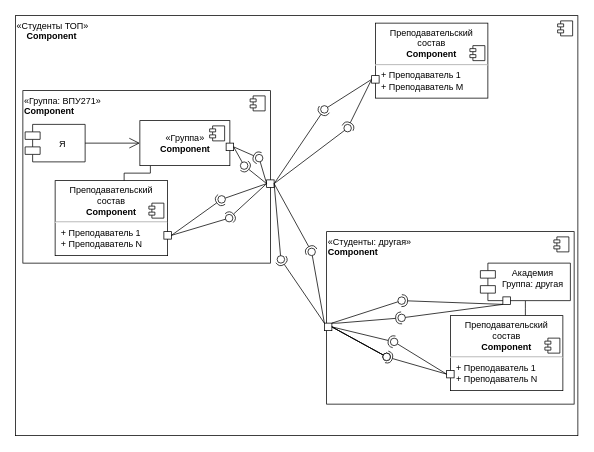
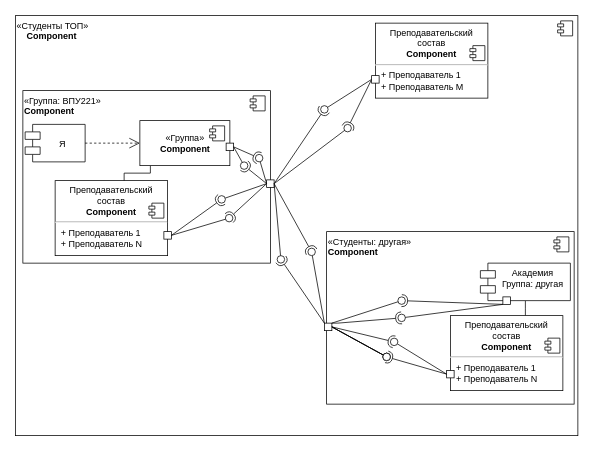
node "«Группа: ВПУ271» Component": label "«Группа: ВПУ271» Component" -> "«Группа: ВПУ221» Component"
edge "Я" -> "«Группа» Component": style solid -> dashed
